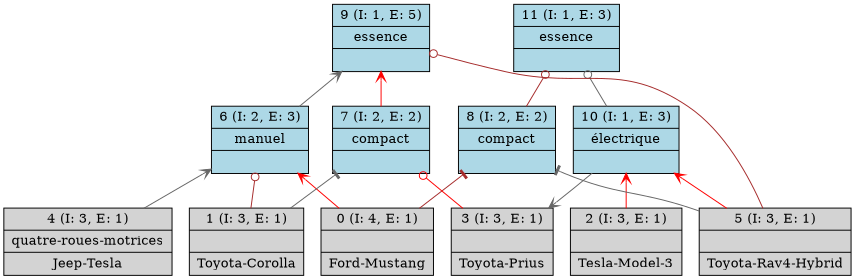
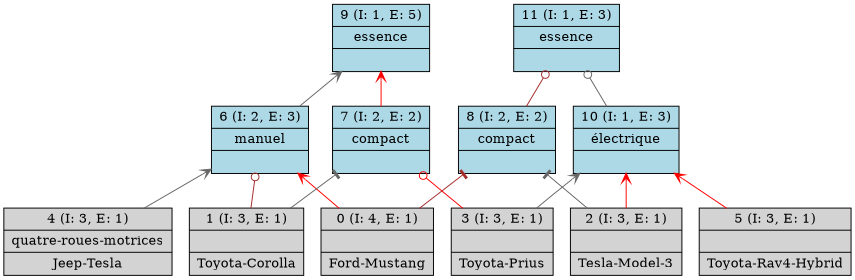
edge "5 (I: 3, E: 1)" -> "9 (I: 1, E: 5)": removed
edge "10 (I: 1, E: 3)" -> "3 (I: 3, E: 1)": reversed
edge "5 (I: 3, E: 1)" -> "8 (I: 2, E: 2)": now "2 (I: 3, E: 1)" -> "8 (I: 2, E: 2)"
